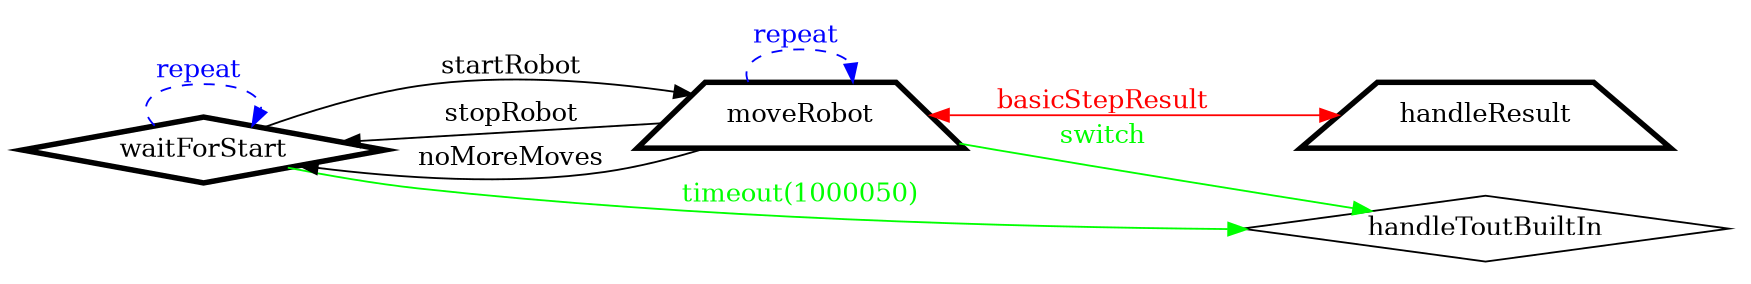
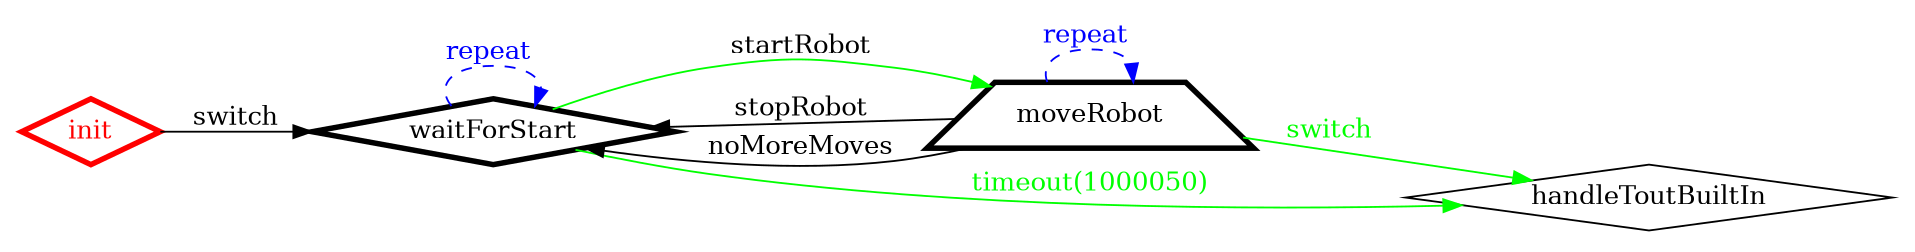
edge "waitForStart" -> "moveRobot": color black -> green
node "handleResult": removed
node "init": added
